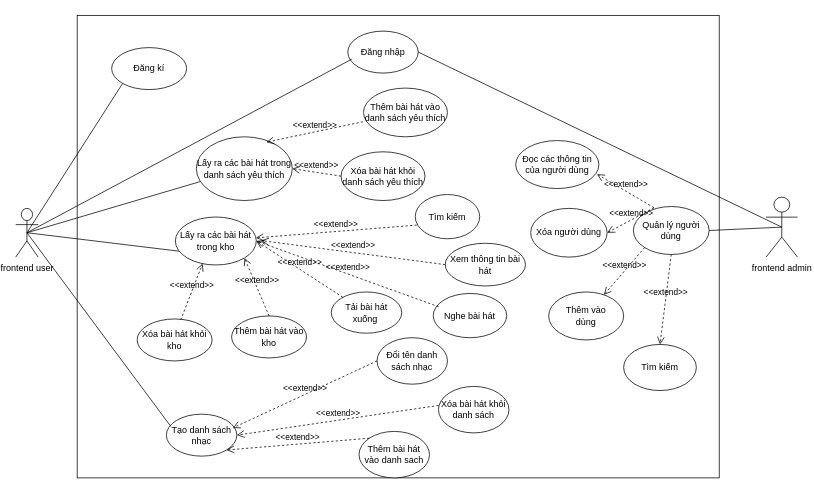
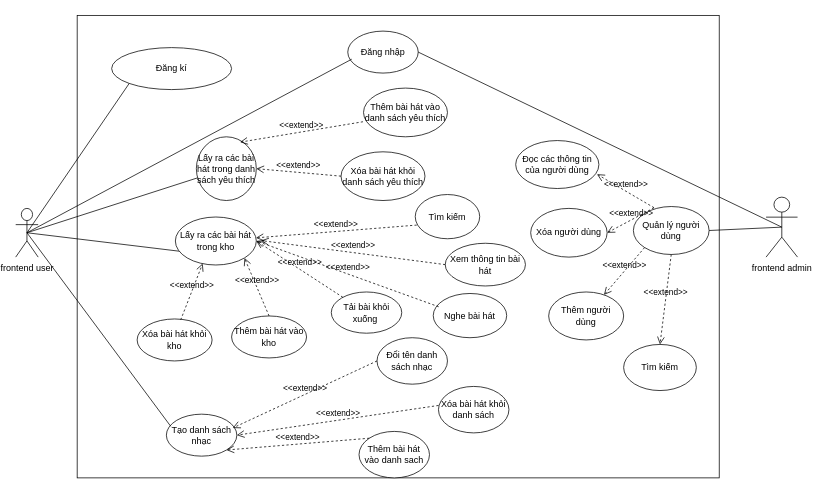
node "Đăng kí": size 75x42 -> 120x42
node "Lấy ra các bài hát trong danh sách yêu thích": size 96x64 -> 60x64
node "Tải bài hát xuống": label "Tải bài hát xuống" -> "Tải bài khỏi xuống"
node "Thêm vào dùng": label "Thêm vào dùng" -> "Thêm người dùng"
